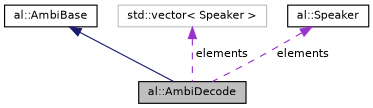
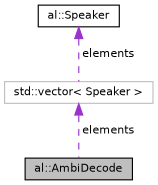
node "al::AmbiBase": removed
edge "al::AmbiDecode" -> "al::Speaker": now "std::vector< Speaker >" -> "al::Speaker"
